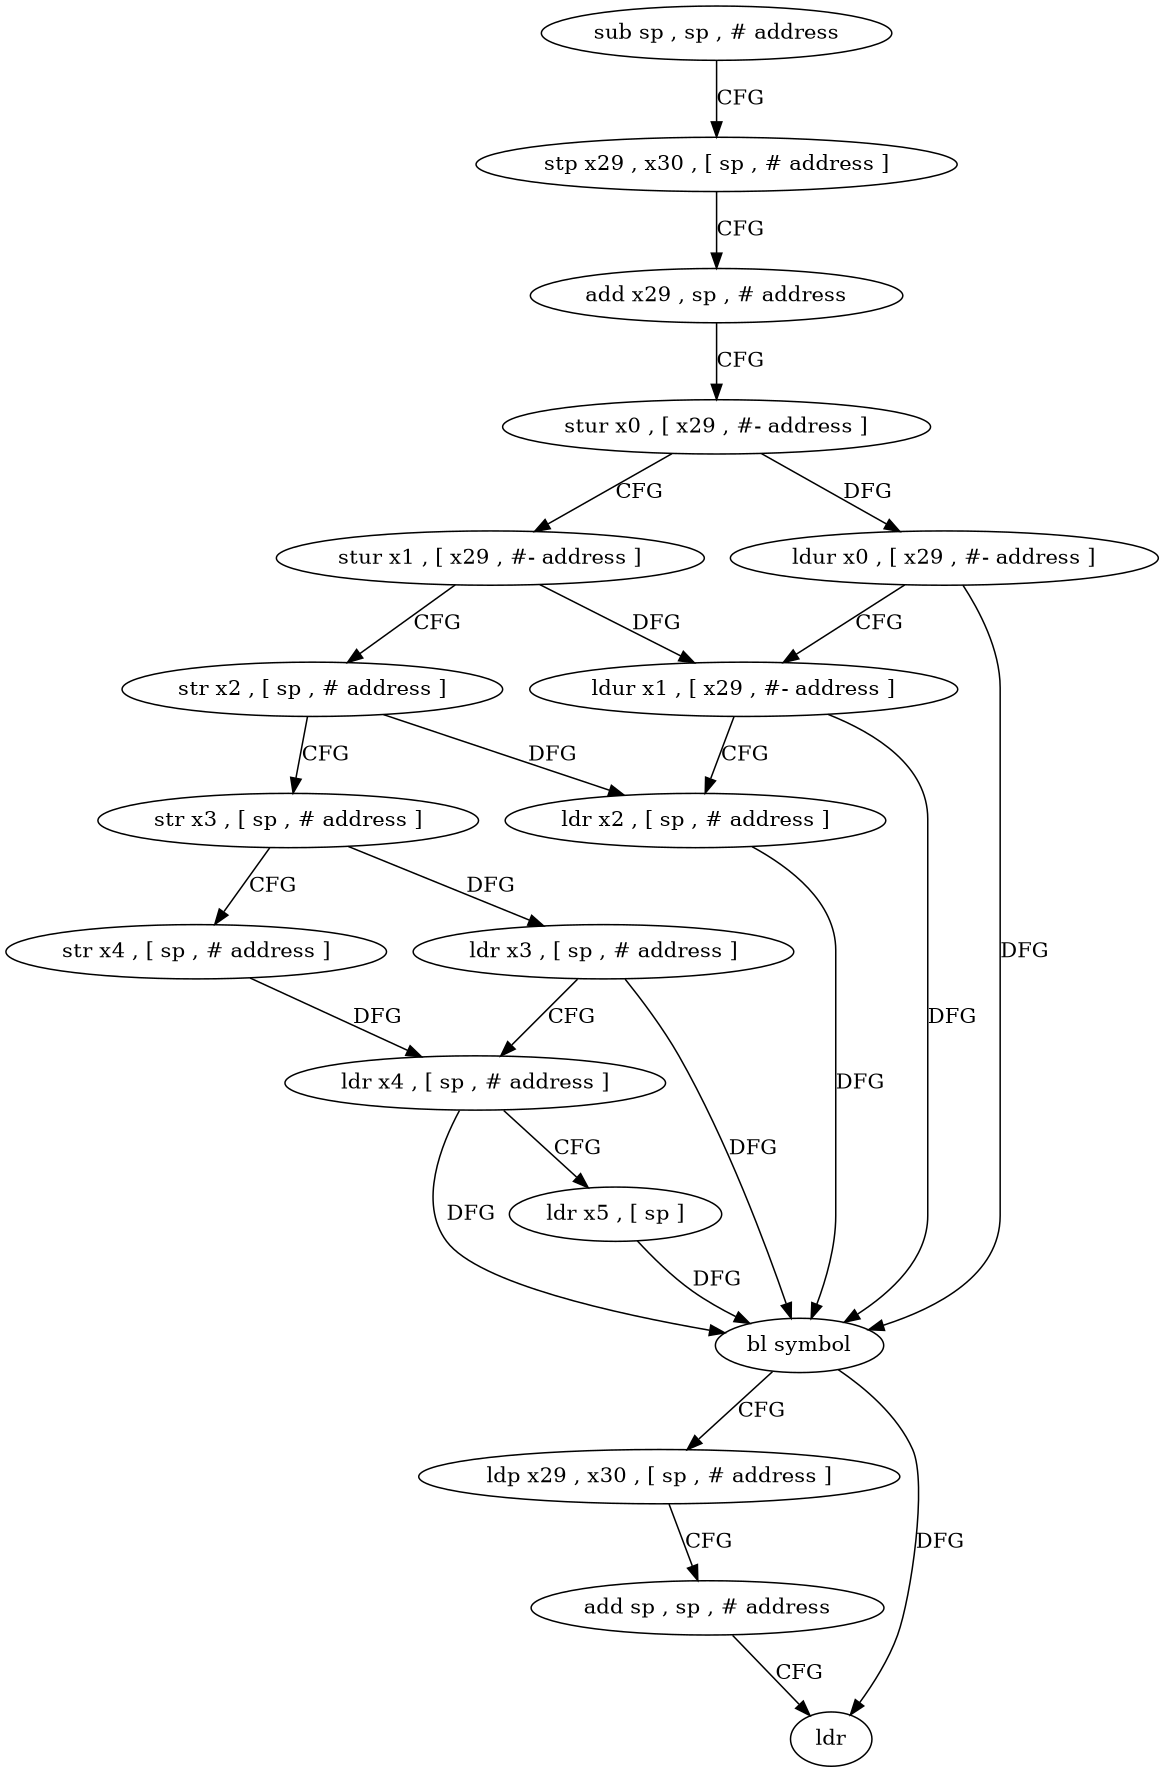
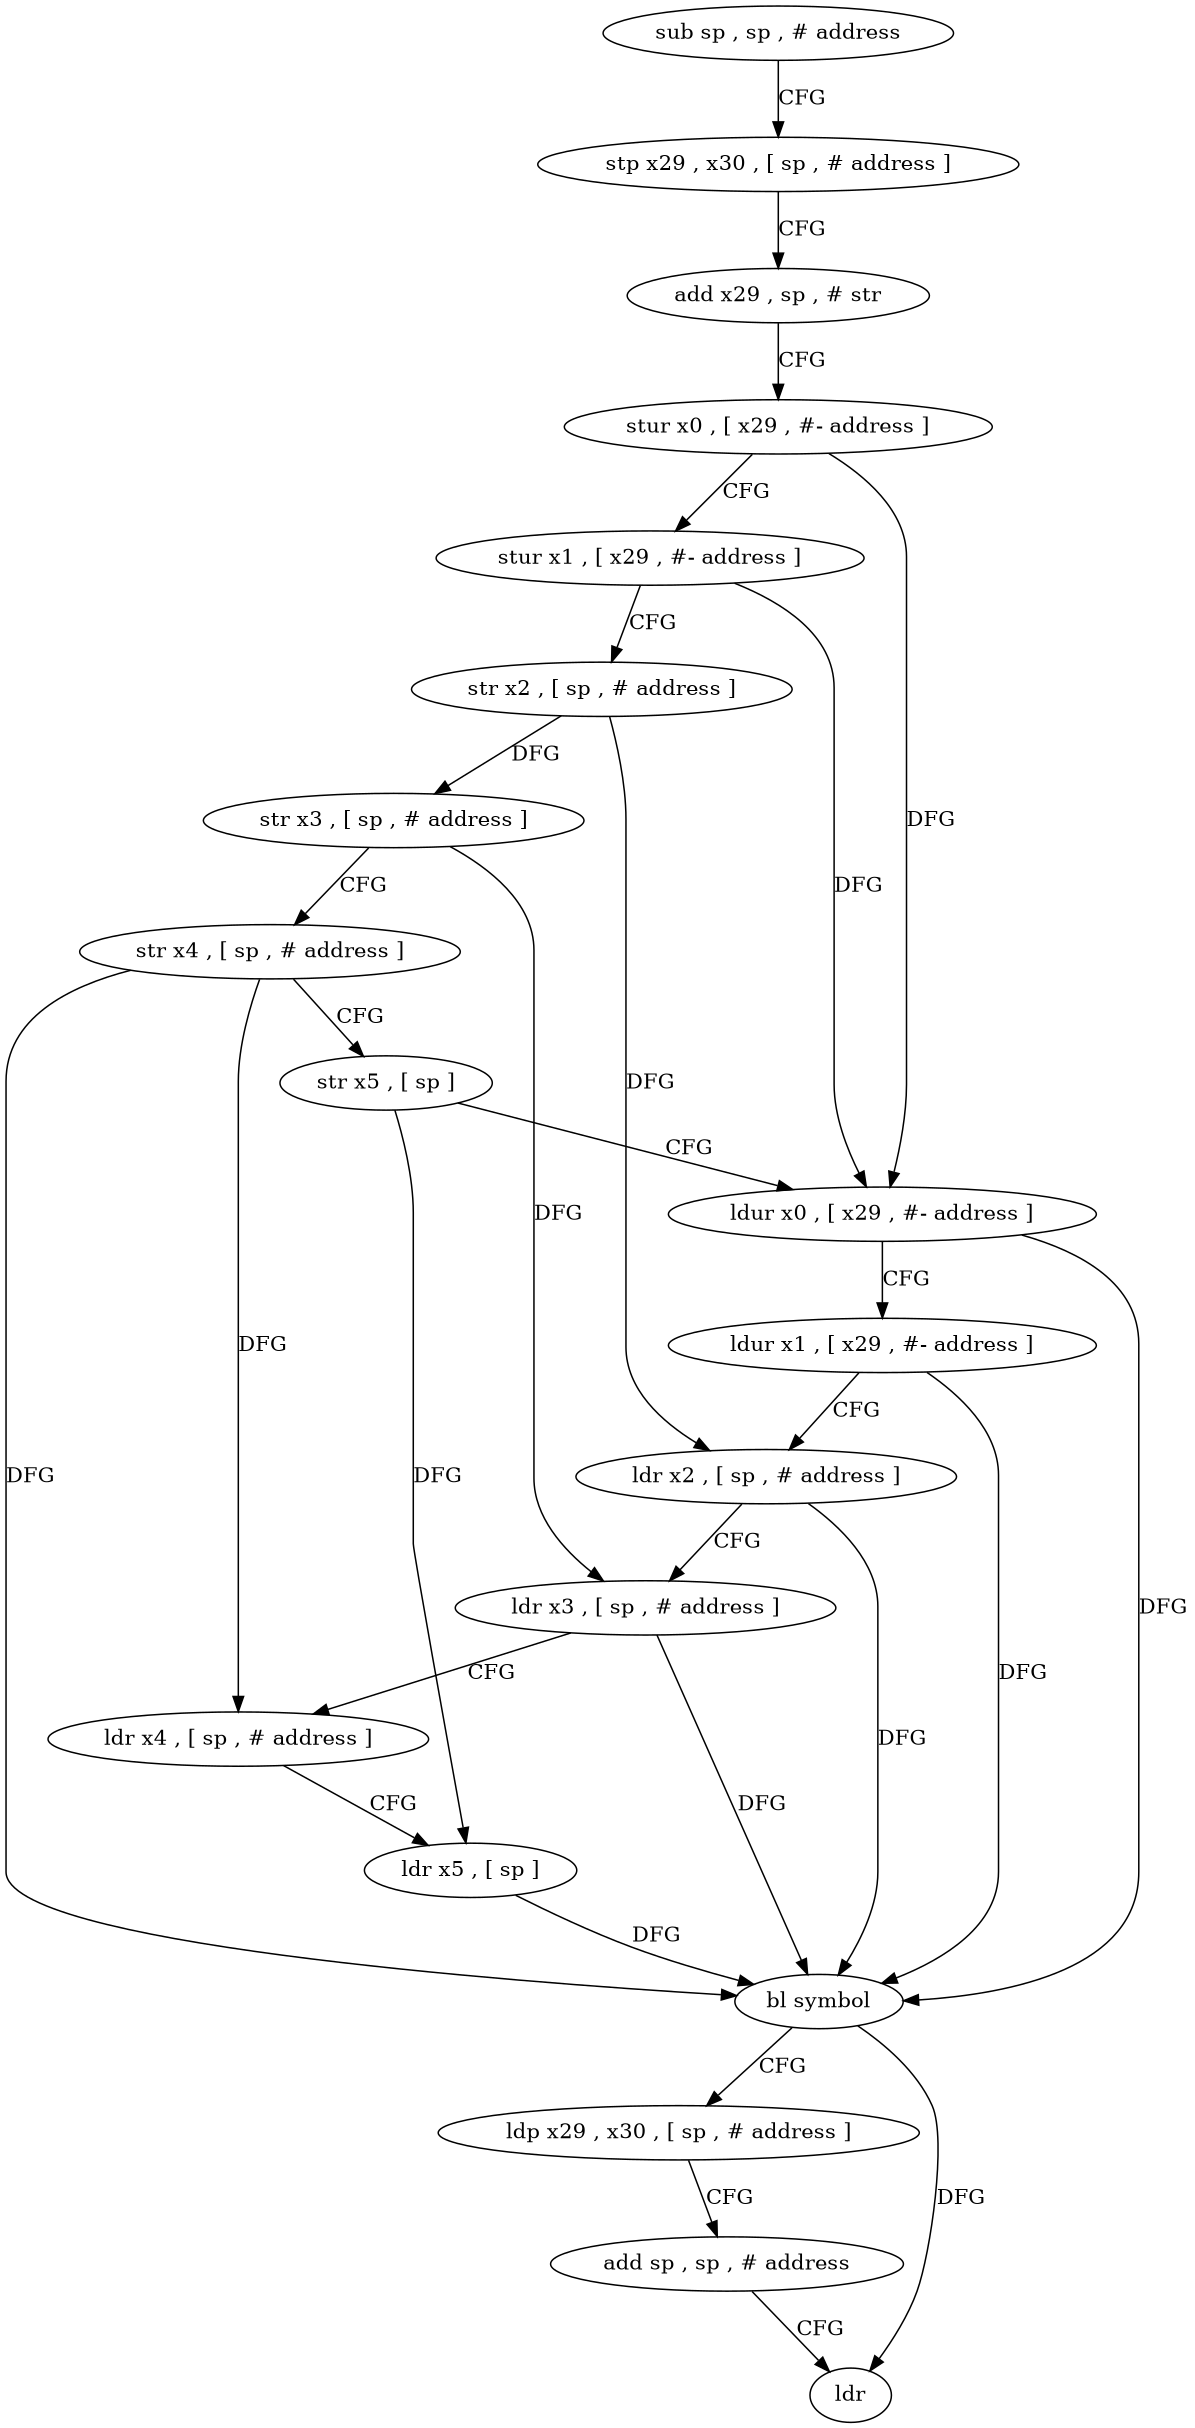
node "add x29 , sp , # address": label "add x29 , sp , # address" -> "add x29 , sp , # str"
edge "stur x1 , [ x29 , #- address ]" -> "ldur x1 , [ x29 , #- address ]": now "stur x1 , [ x29 , #- address ]" -> "ldur x0 , [ x29 , #- address ]"
edge "str x2 , [ sp , # address ]" -> "str x3 , [ sp , # address ]": label "CFG" -> "DFG"
node "str x5 , [ sp ]": added
edge "ldr x4 , [ sp , # address ]" -> "bl symbol": now "str x4 , [ sp , # address ]" -> "bl symbol"
edge "ldr x2 , [ sp , # address ]" -> "ldr x3 , [ sp , # address ]": added, label "CFG"
